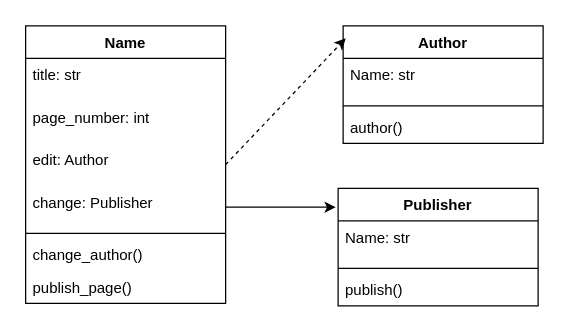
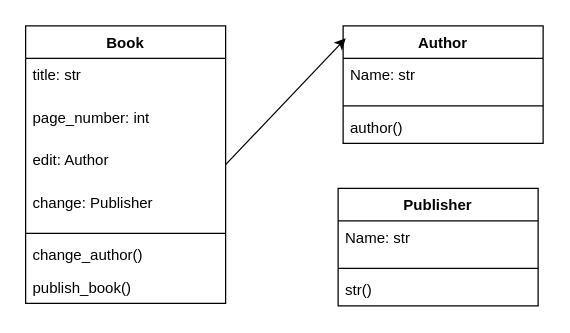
node "Name": label "Name" -> "Book"
edge "edit: Author" -> "Author": style dashed -> solid
edge "change: Publisher" -> "Publisher": removed
node "publish_page()": label "publish_page()" -> "publish_book()"
node "publish()": label "publish()" -> "str()"
